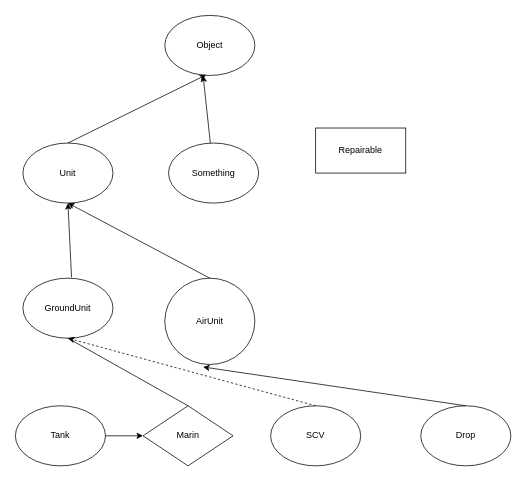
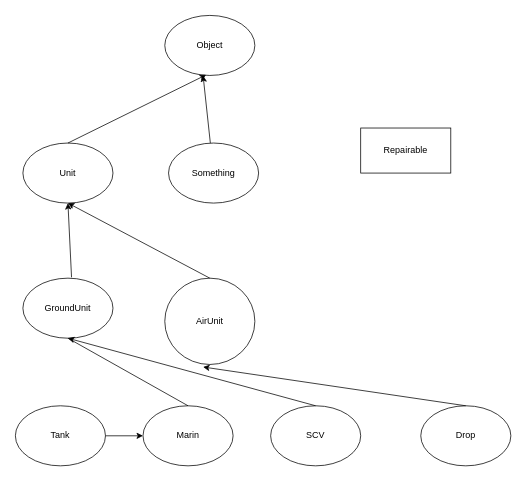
node "Repairable": moved (360, 150) -> (405, 150)
edge "SCV" -> "GroundUnit": style dashed -> solid
node "Marin": shape diamond -> ellipse
